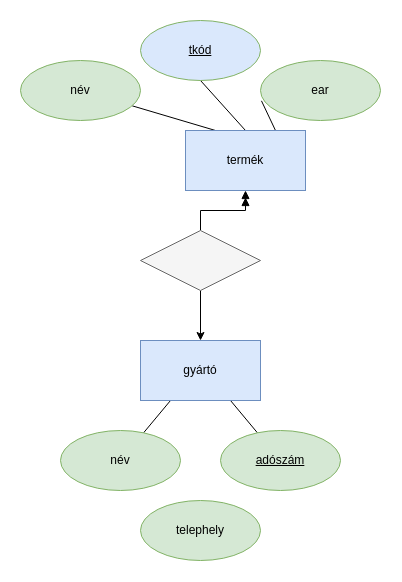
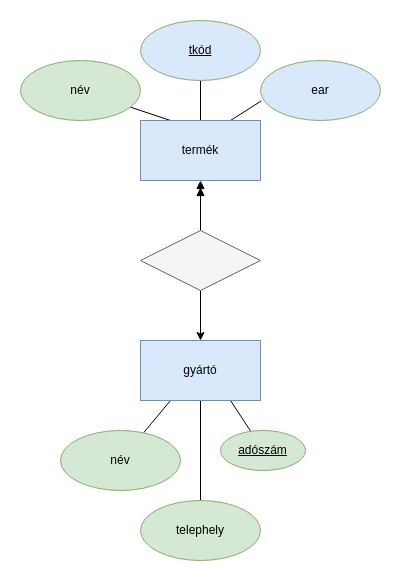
node "ear": fillcolor #d5e8d4 -> #dae8fc
node "termék": moved (246, 161) -> (201, 151)
edge "gyártó" -- "telephely": added
node "adószám": size 120x60 -> 85x40
